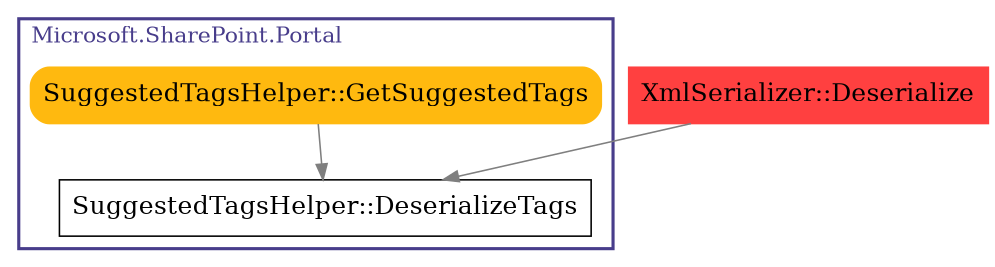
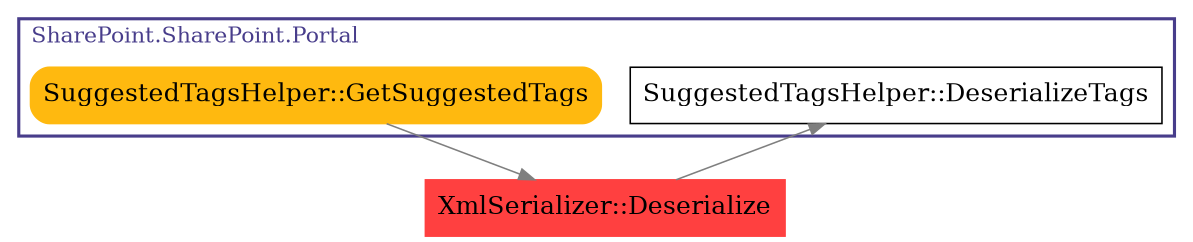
cluster "Microsoft.SharePoint.Portal": label "Microsoft.SharePoint.Portal" -> "SharePoint.SharePoint.Portal"
edge "SuggestedTagsHelper::GetSuggestedTags" -> "SuggestedTagsHelper::DeserializeTags": now "SuggestedTagsHelper::GetSuggestedTags" -> "XmlSerializer::Deserialize"
